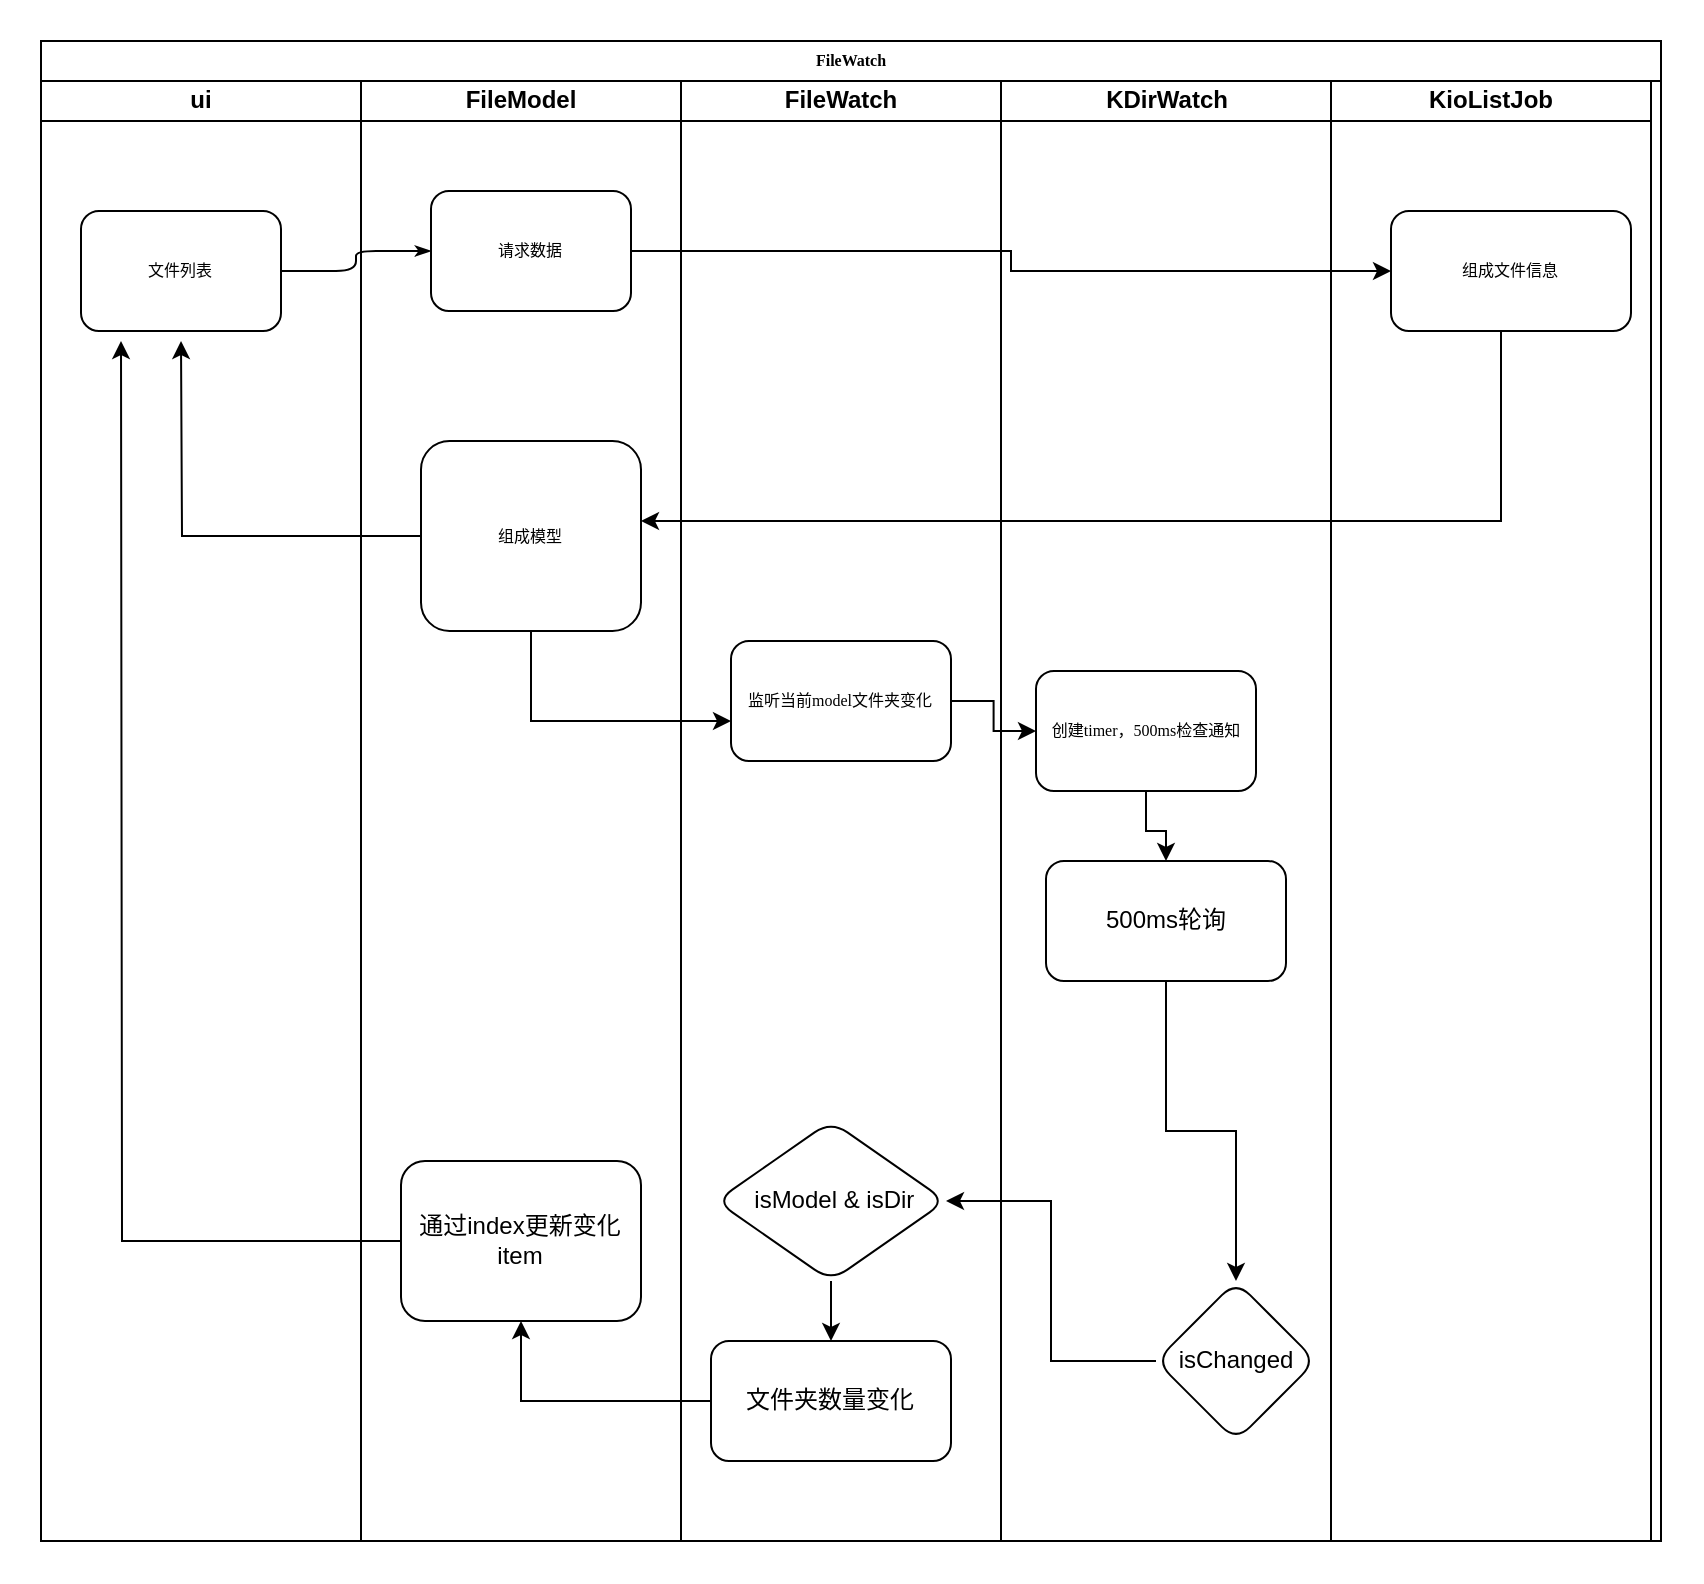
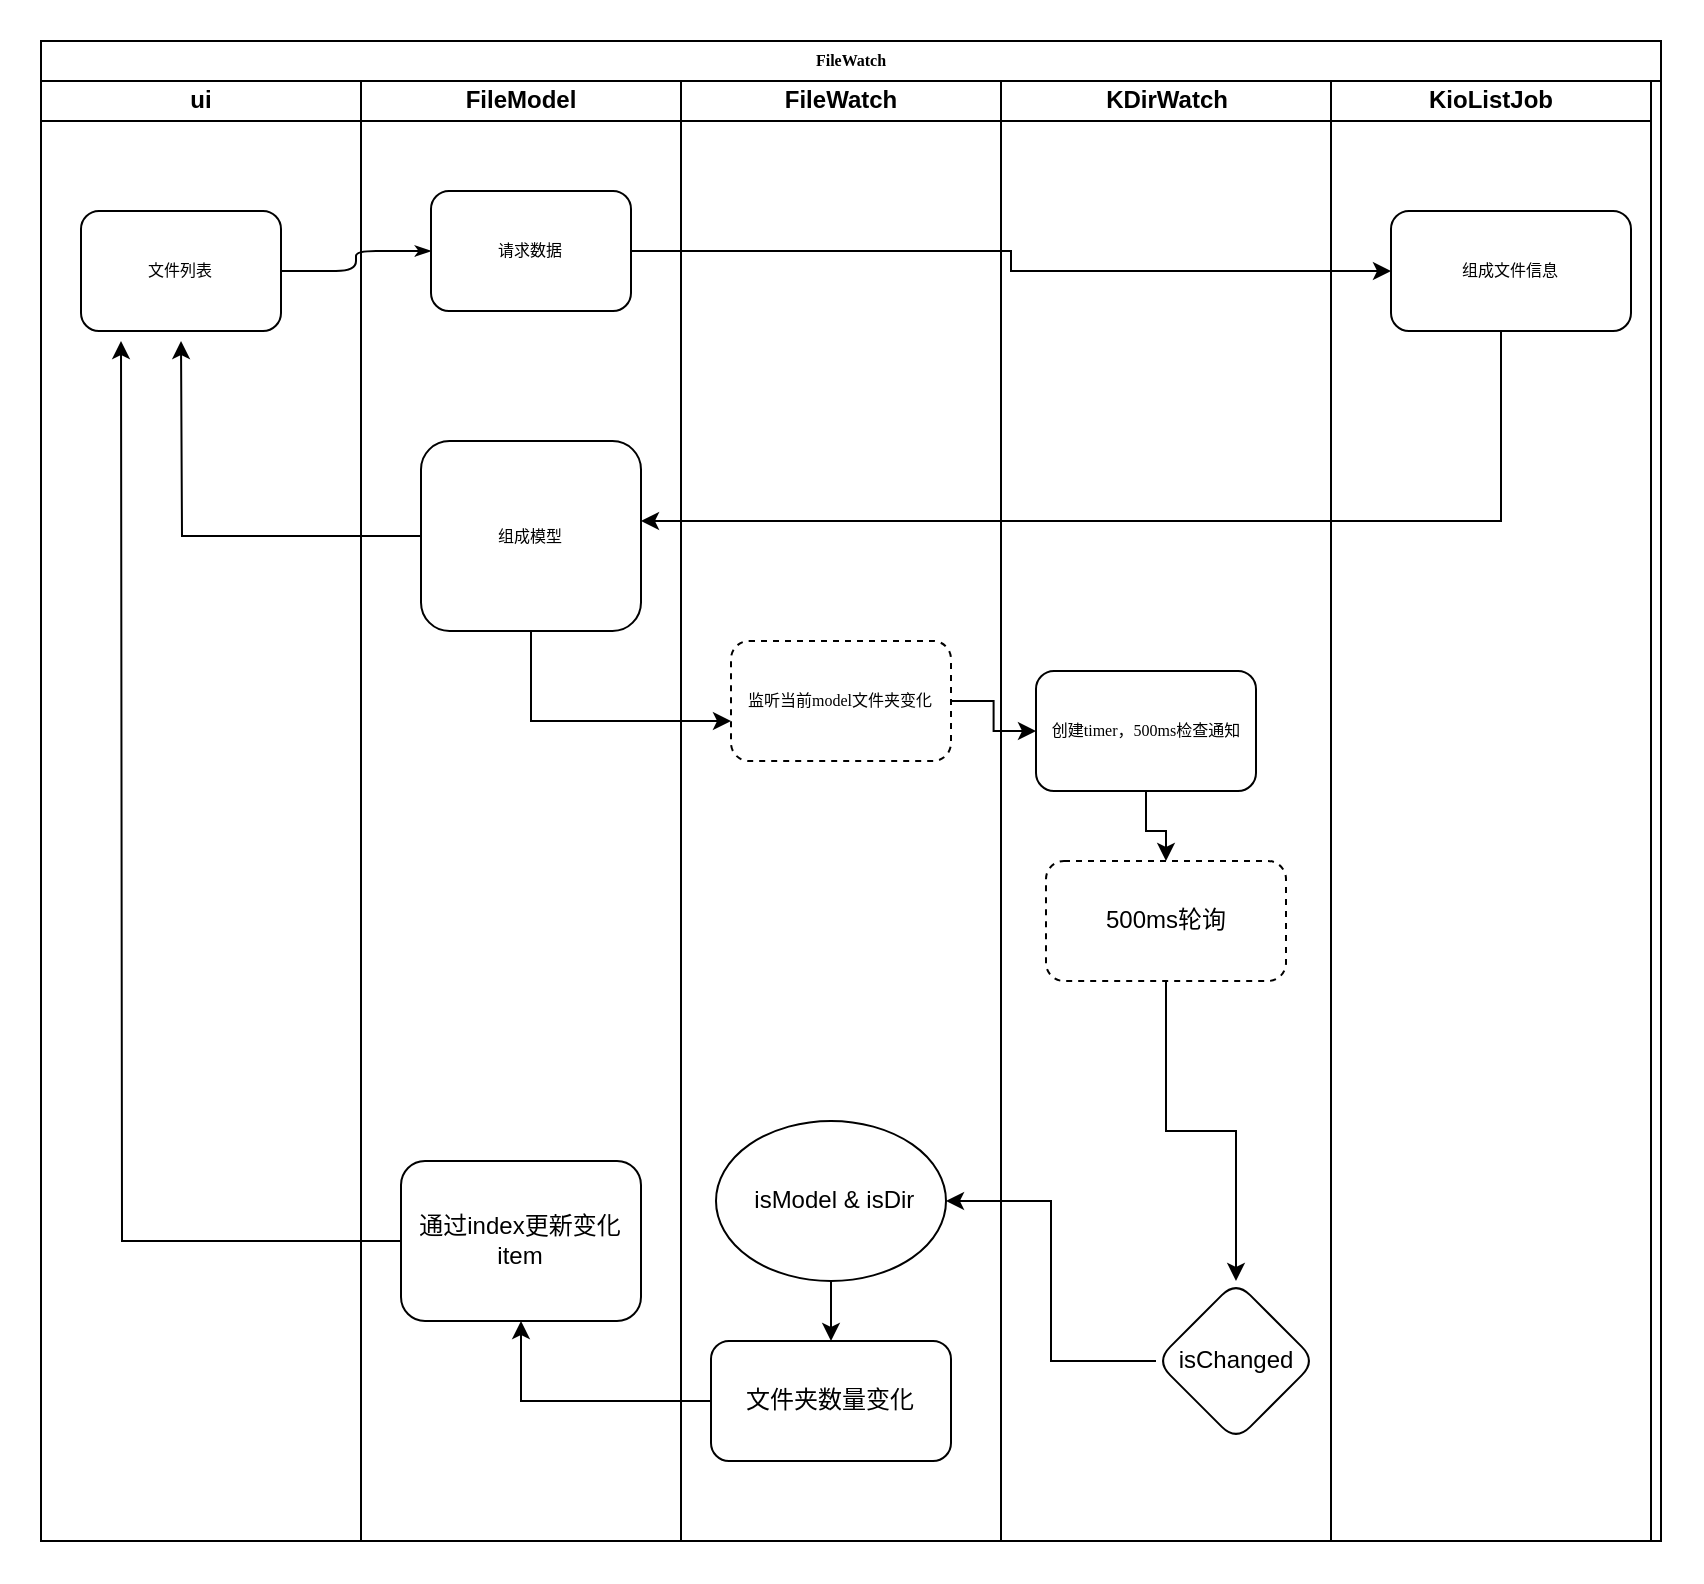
node "监听当前model文件夹变化": style solid -> dashed
node "500ms轮询": style solid -> dashed
node "isModel & isDir": shape diamond -> ellipse
